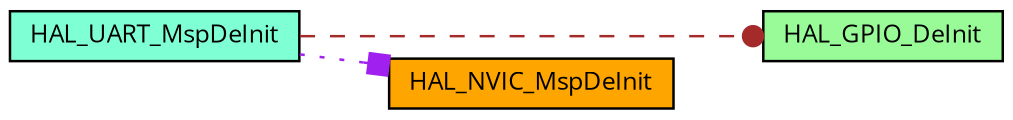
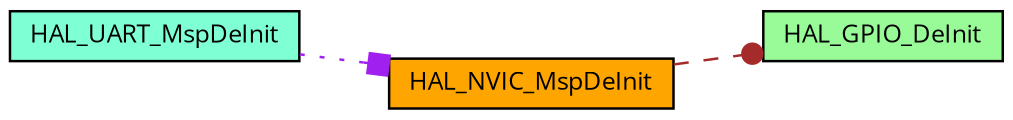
edge "HAL_UART_MspDeInit" -> "HAL_GPIO_DeInit": now "HAL_NVIC_MspDeInit" -> "HAL_GPIO_DeInit"
